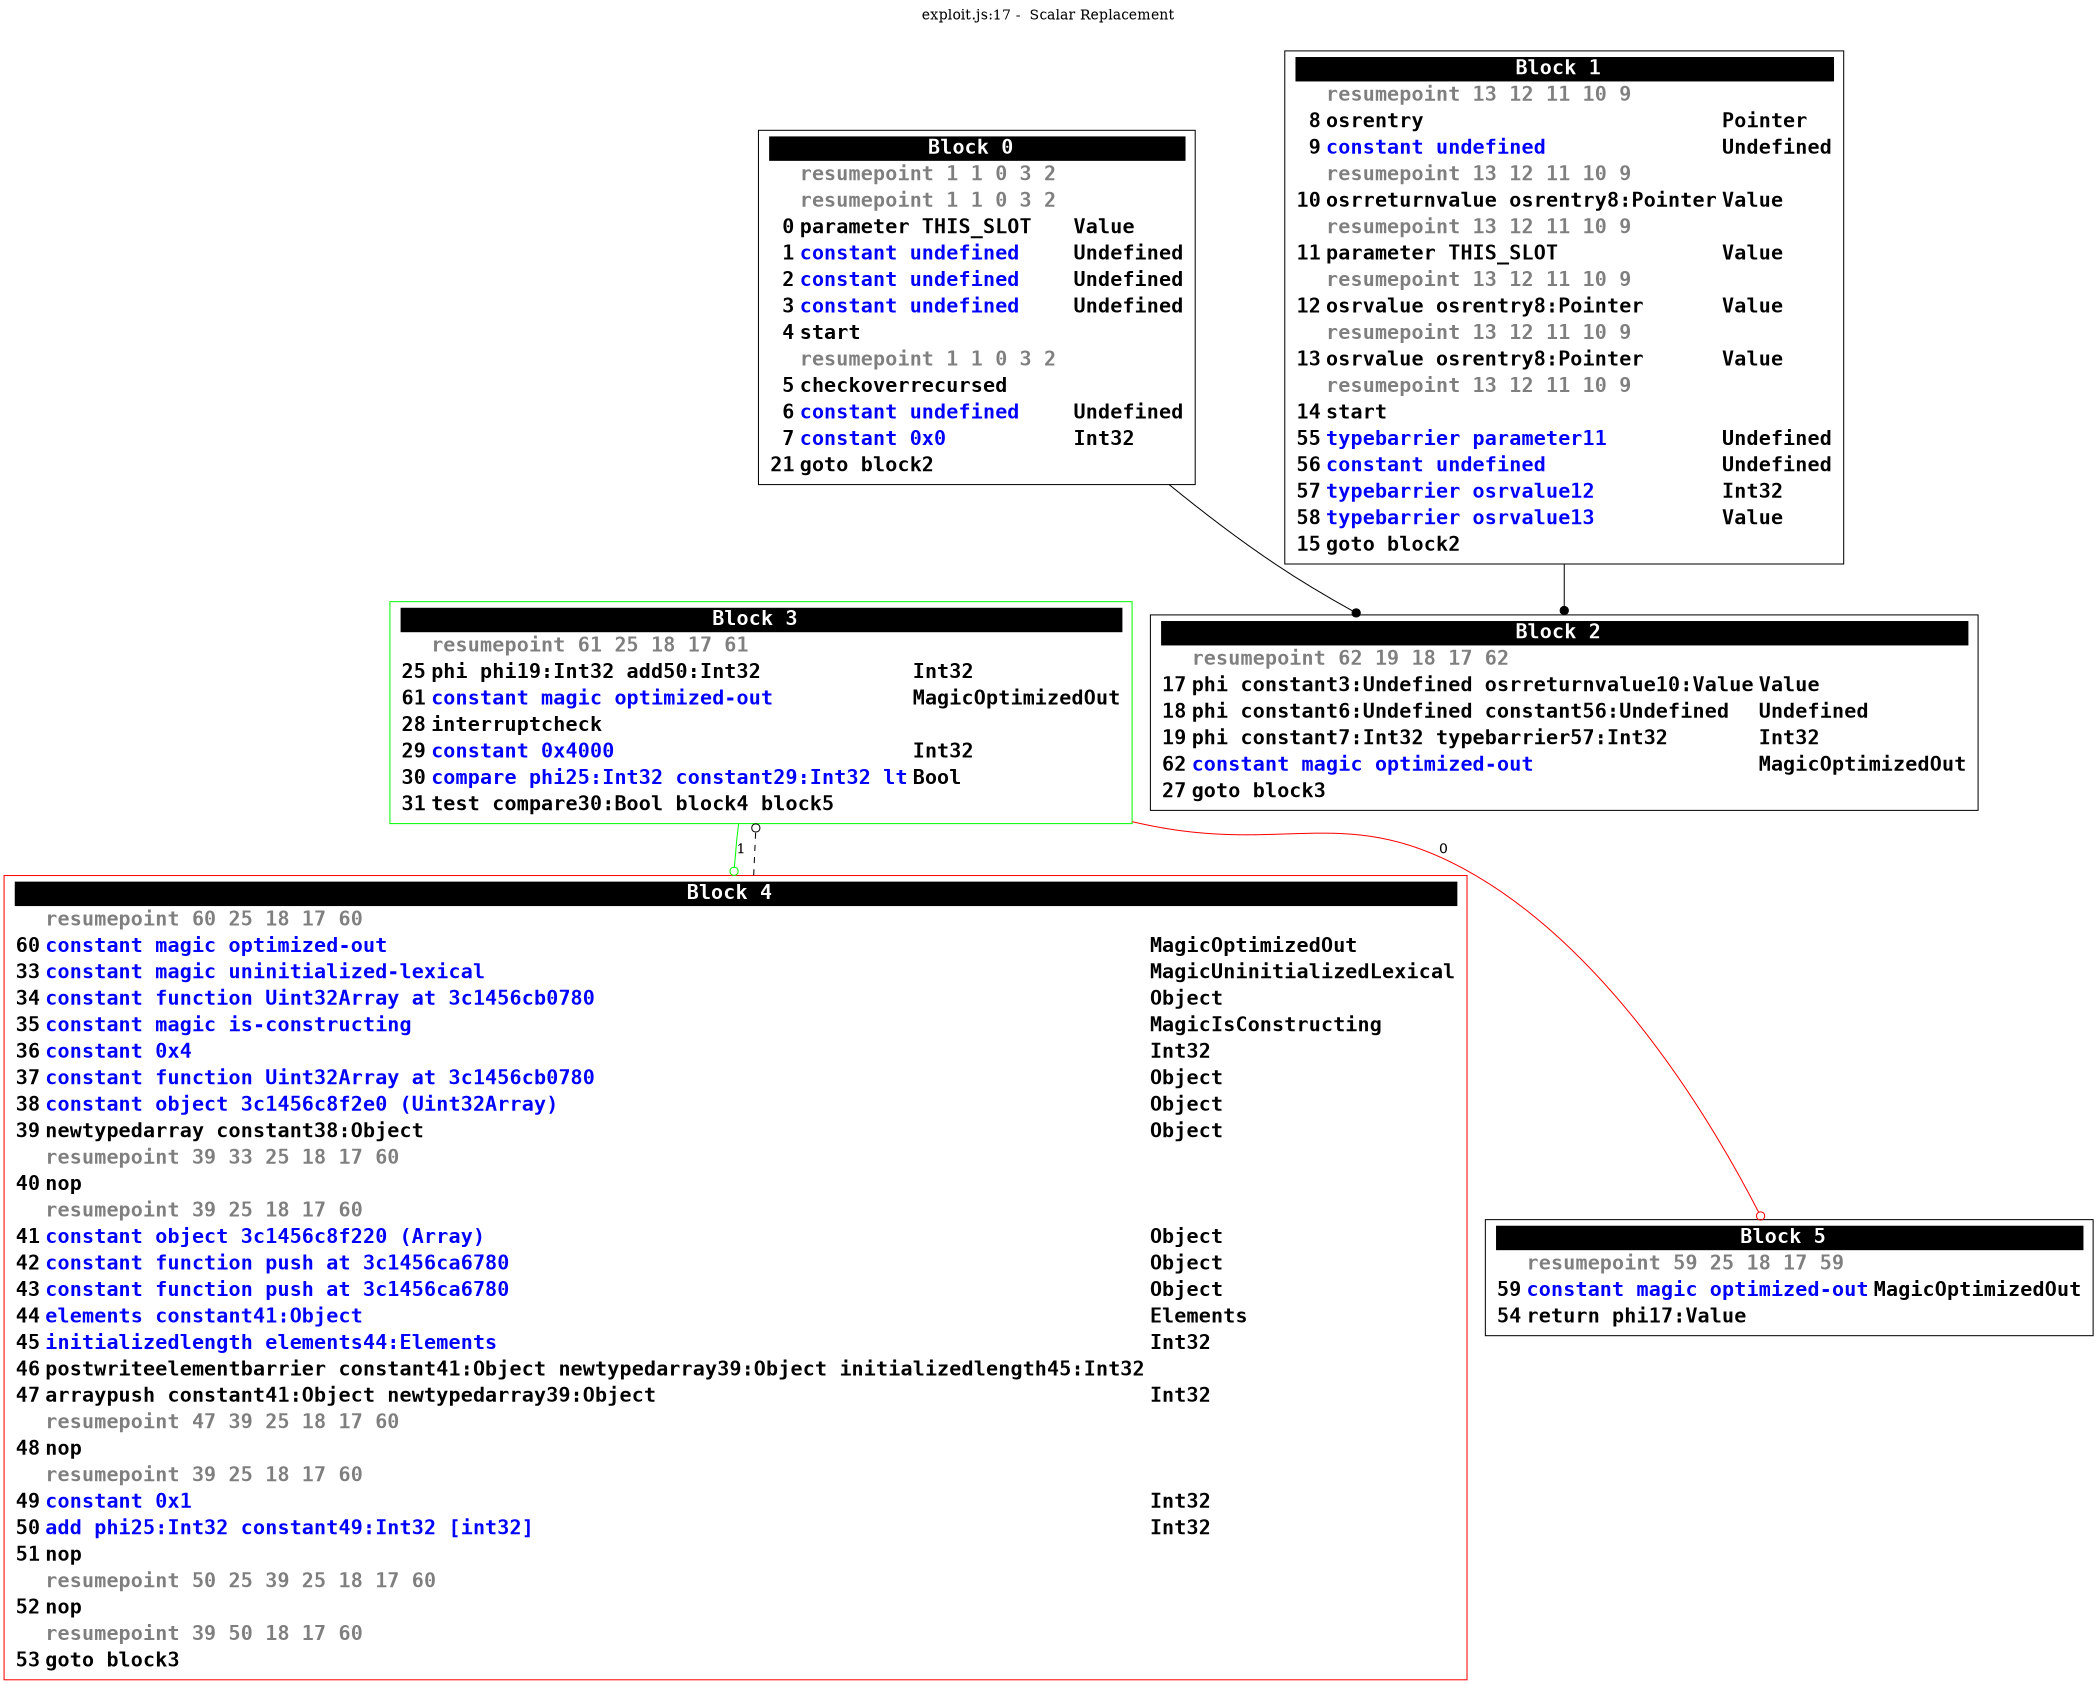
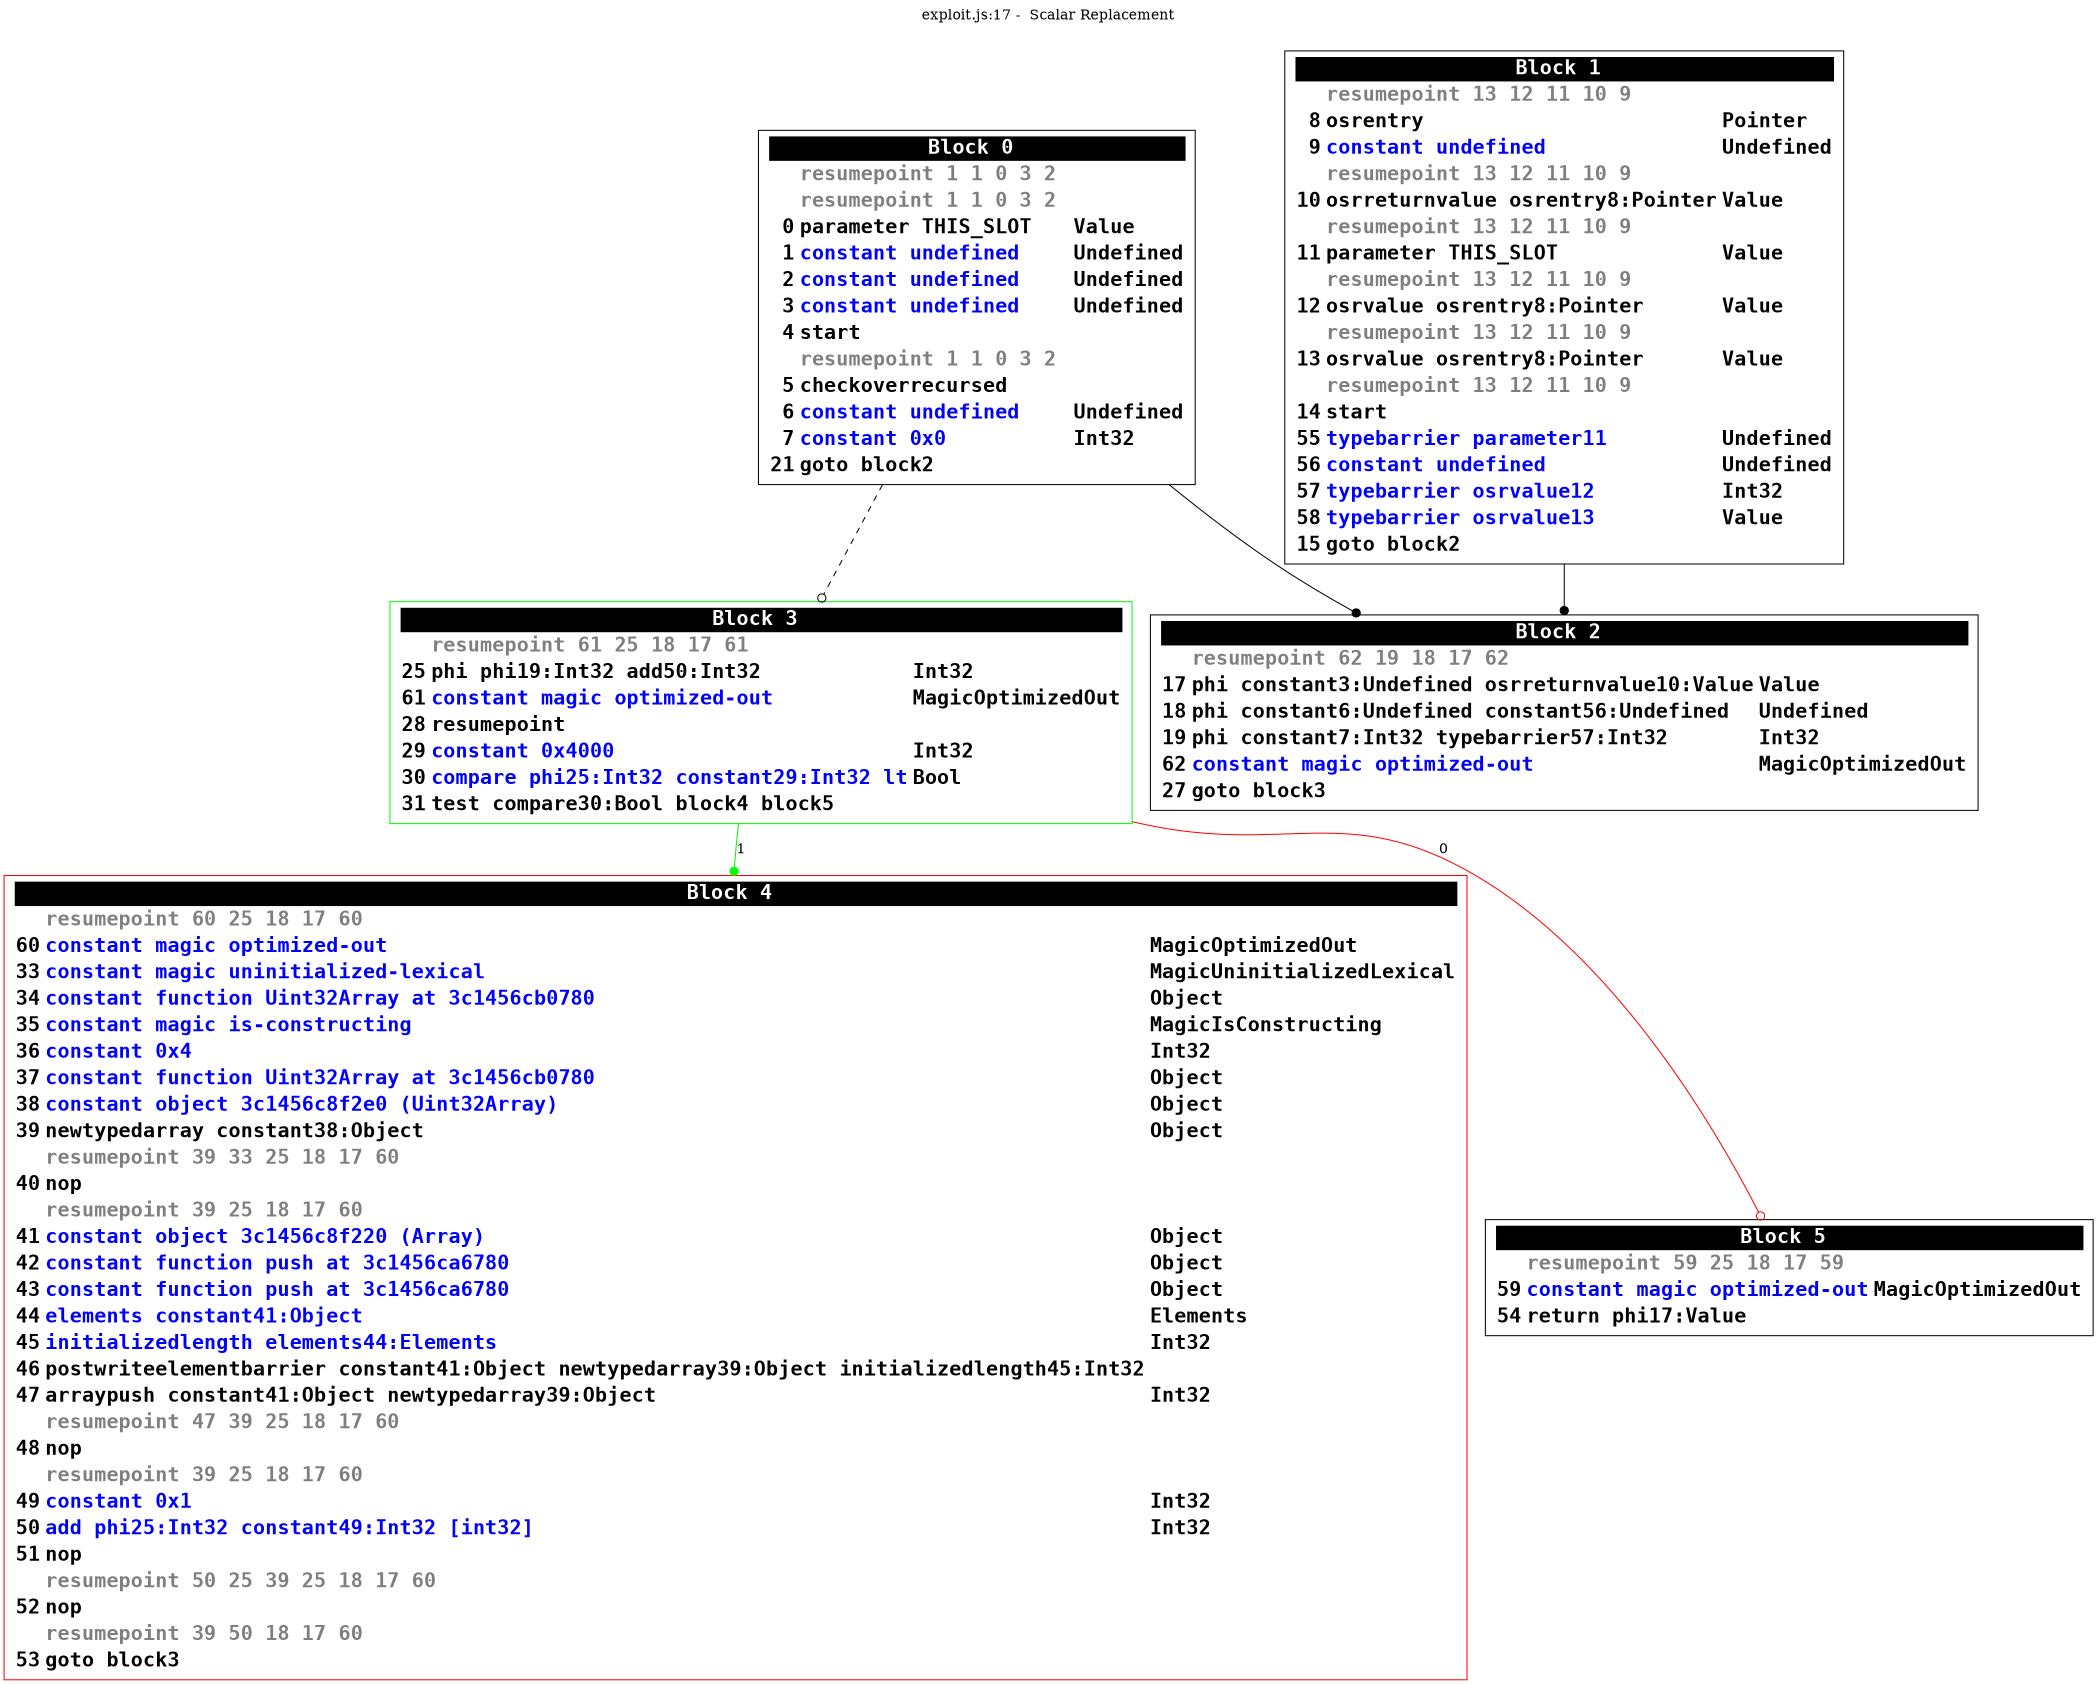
node "Block 3": text "interruptcheck" -> "resumepoint"
edge "Block 3" -> "Block 4": arrowhead odot -> dot
edge "Block 4" -> "Block 3": now "Block 0" -> "Block 3"
